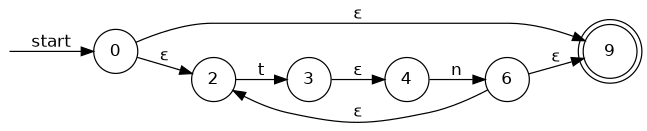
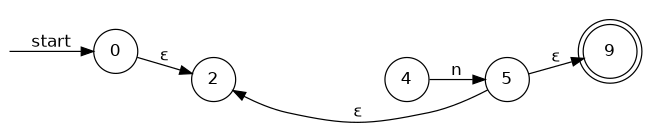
edge "0" -> "9": removed, label "ε"
node "3": removed
node "6": label "6" -> "5"
